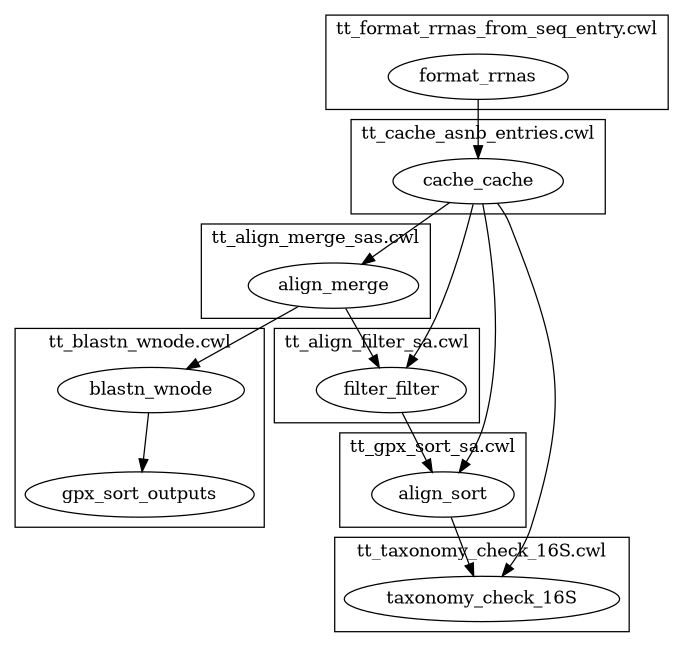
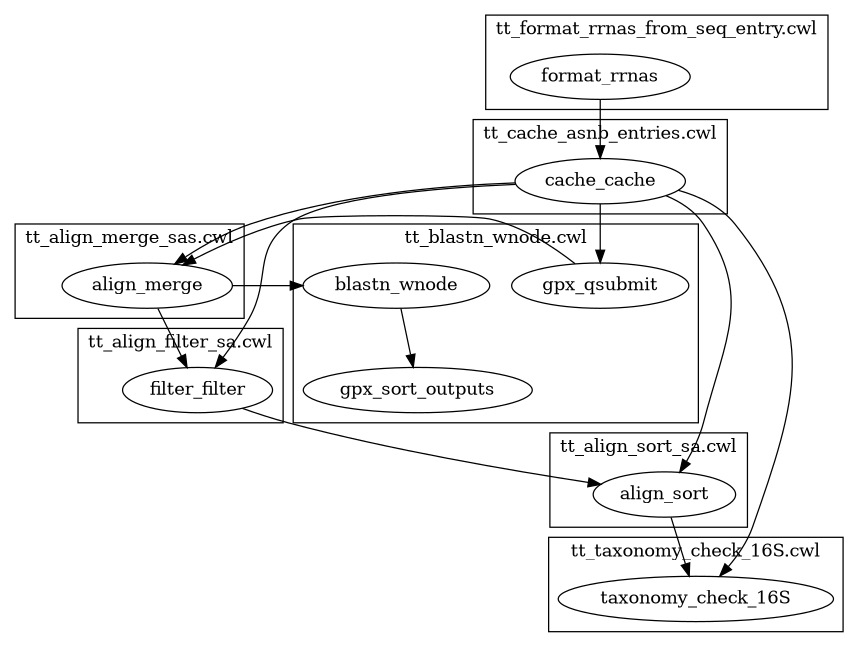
node "gpx_qsubmit": added
cluster "tt_gpx_sort_sa.cwl": label "tt_gpx_sort_sa.cwl" -> "tt_align_sort_sa.cwl"
